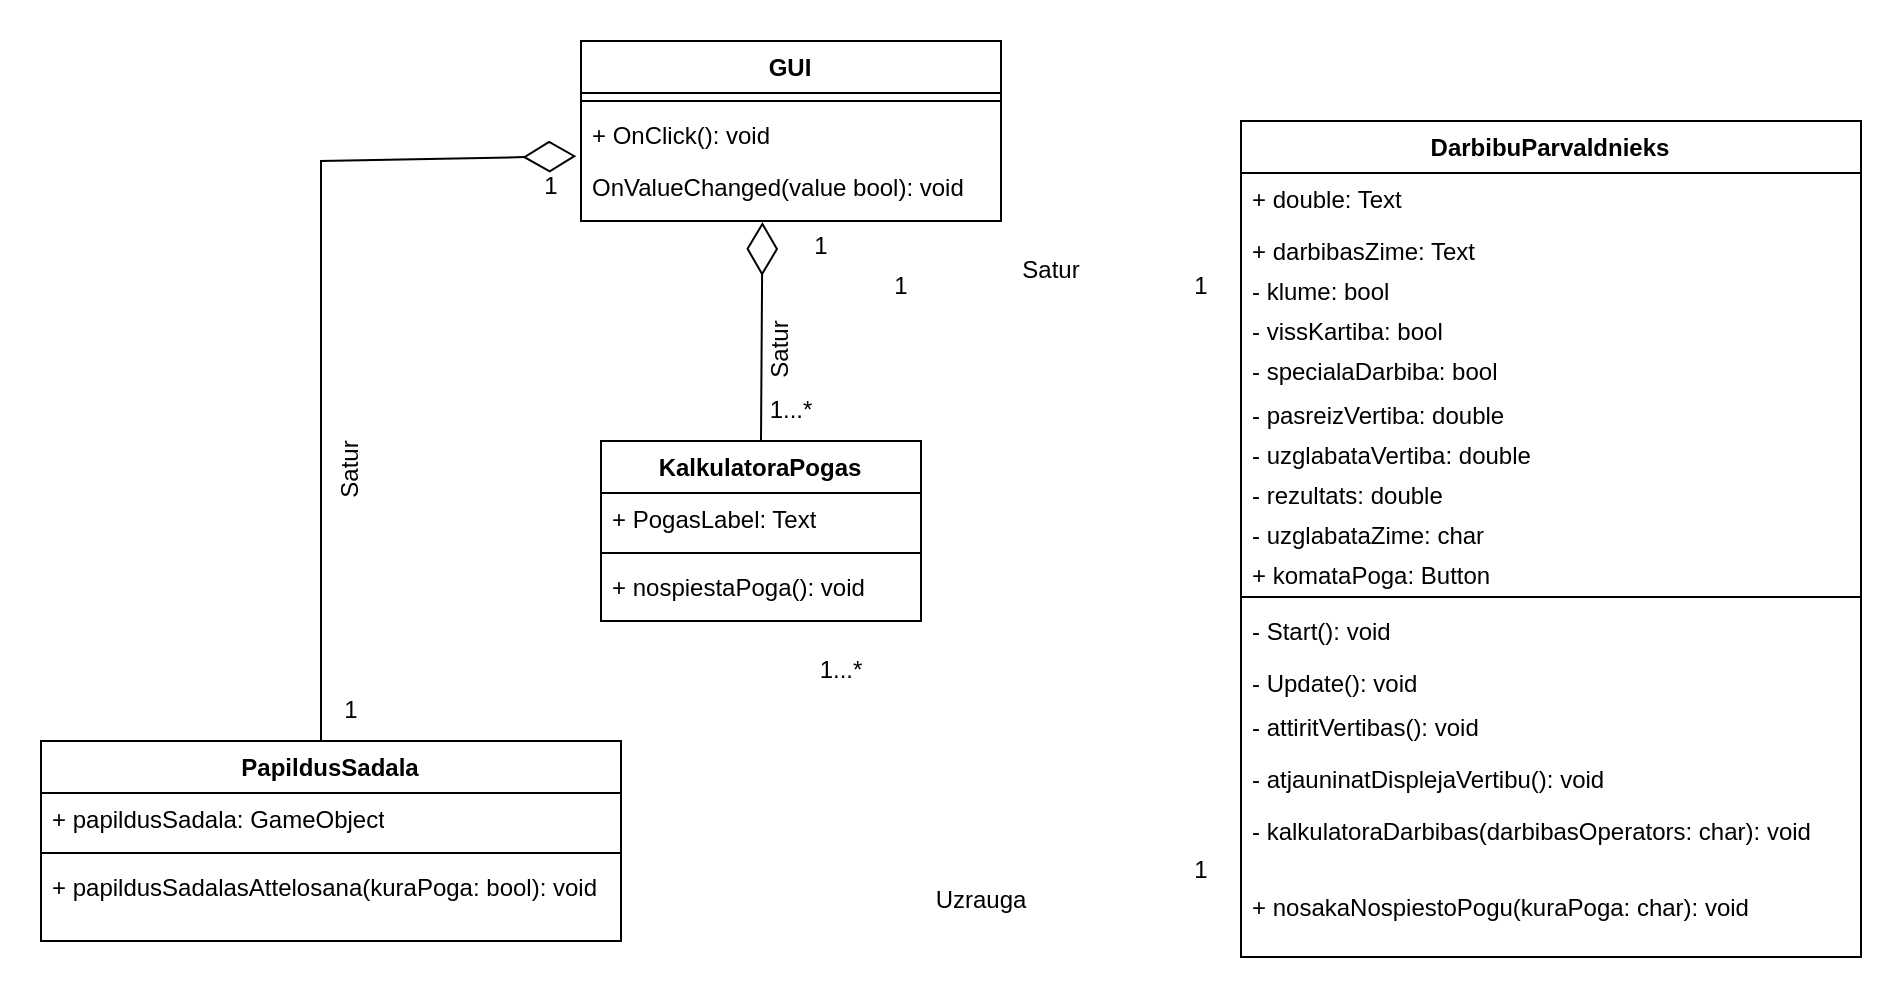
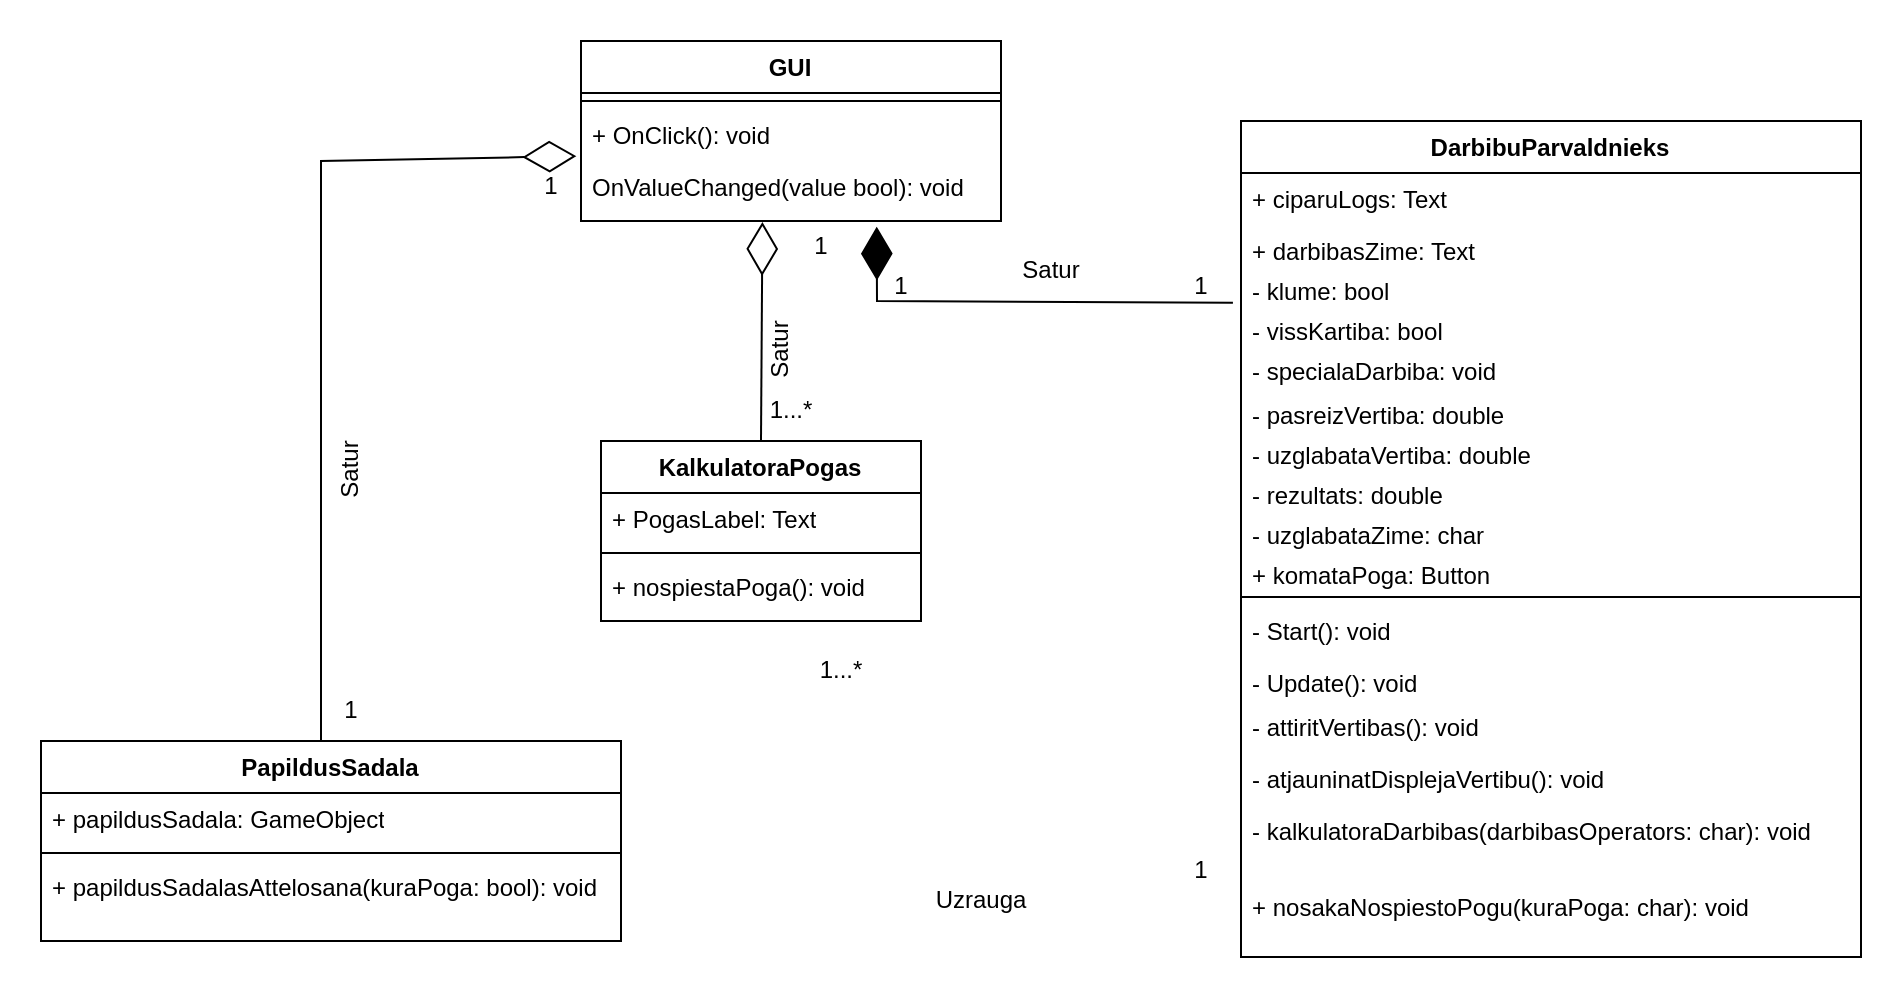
node "+ double: Text": label "+ double: Text" -> "+ ciparuLogs: Text"
edge "- klume: bool" -> "OnValueChanged(value bool): void": added
node "- specialaDarbiba: bool": label "- specialaDarbiba: bool" -> "- specialaDarbiba: void"
